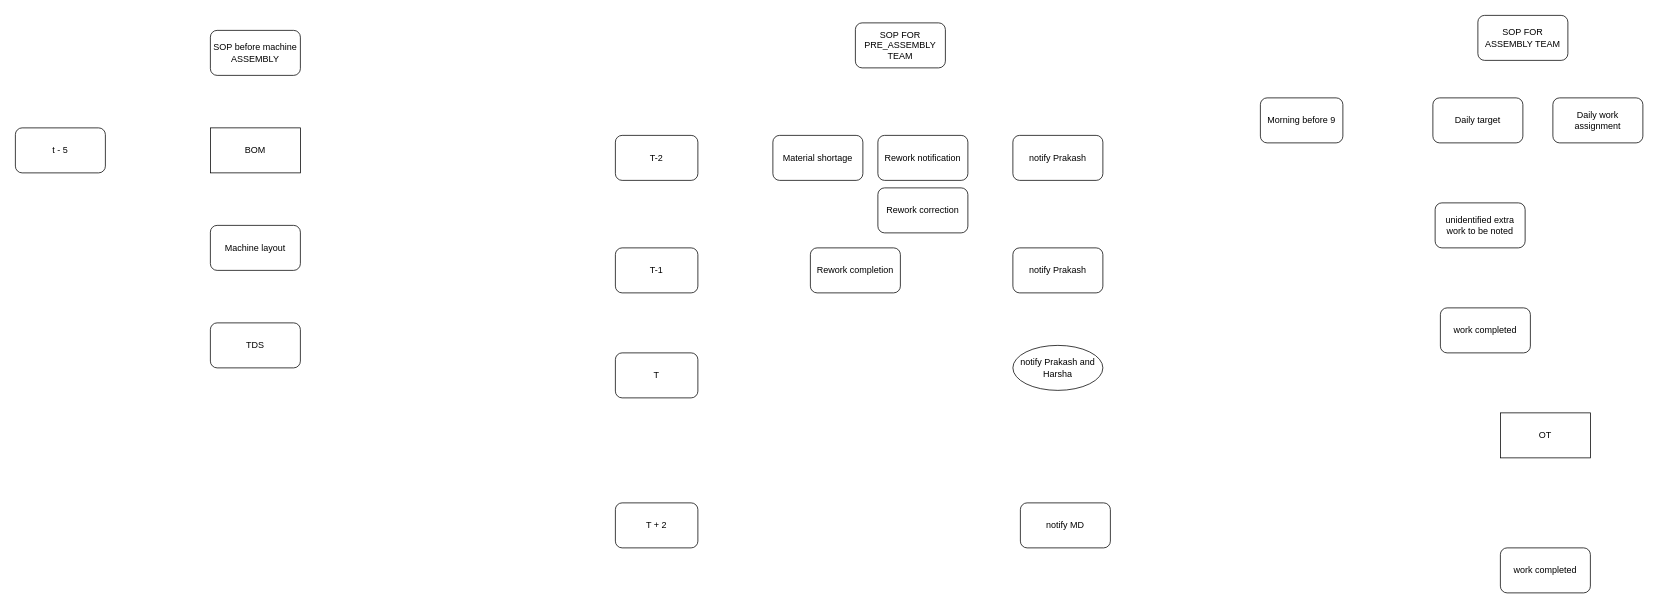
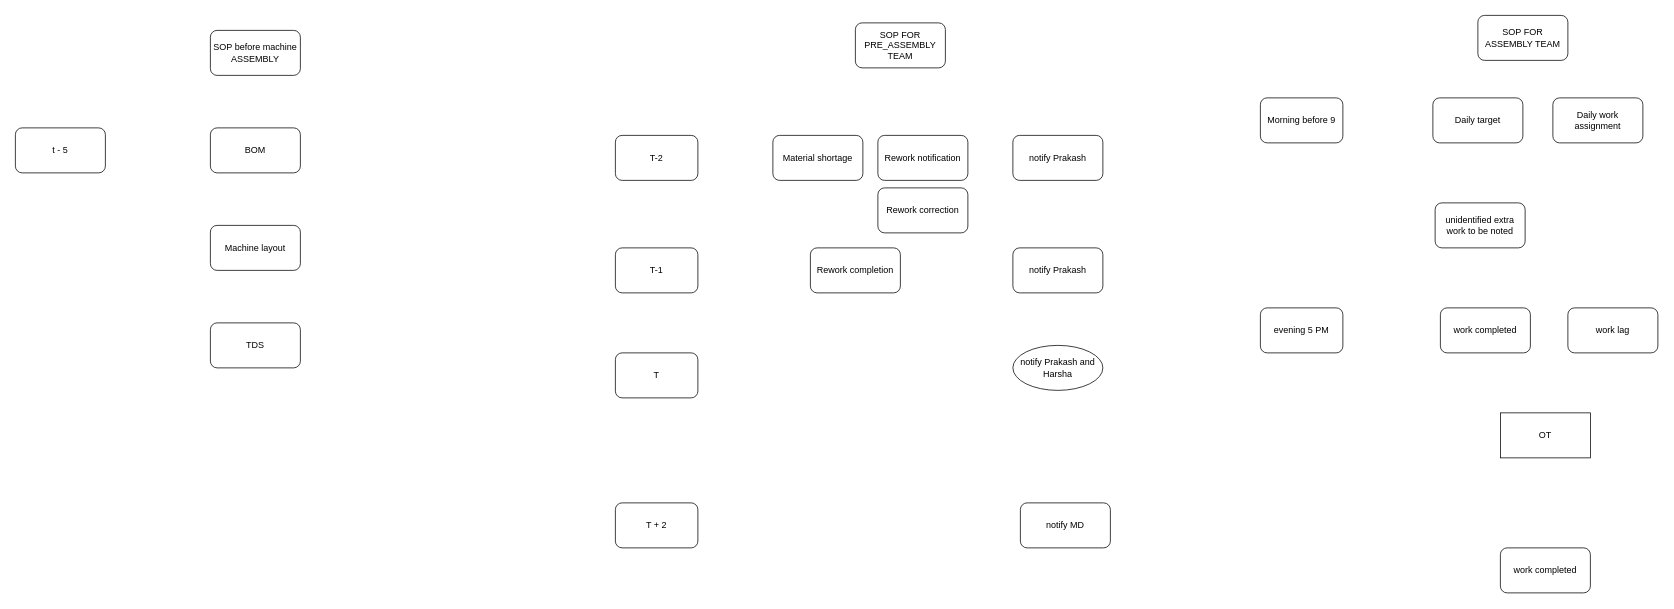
node "BOM": shape rectangle -> rounded rectangle
node "evening 5 PM": added
node "work lag": added
